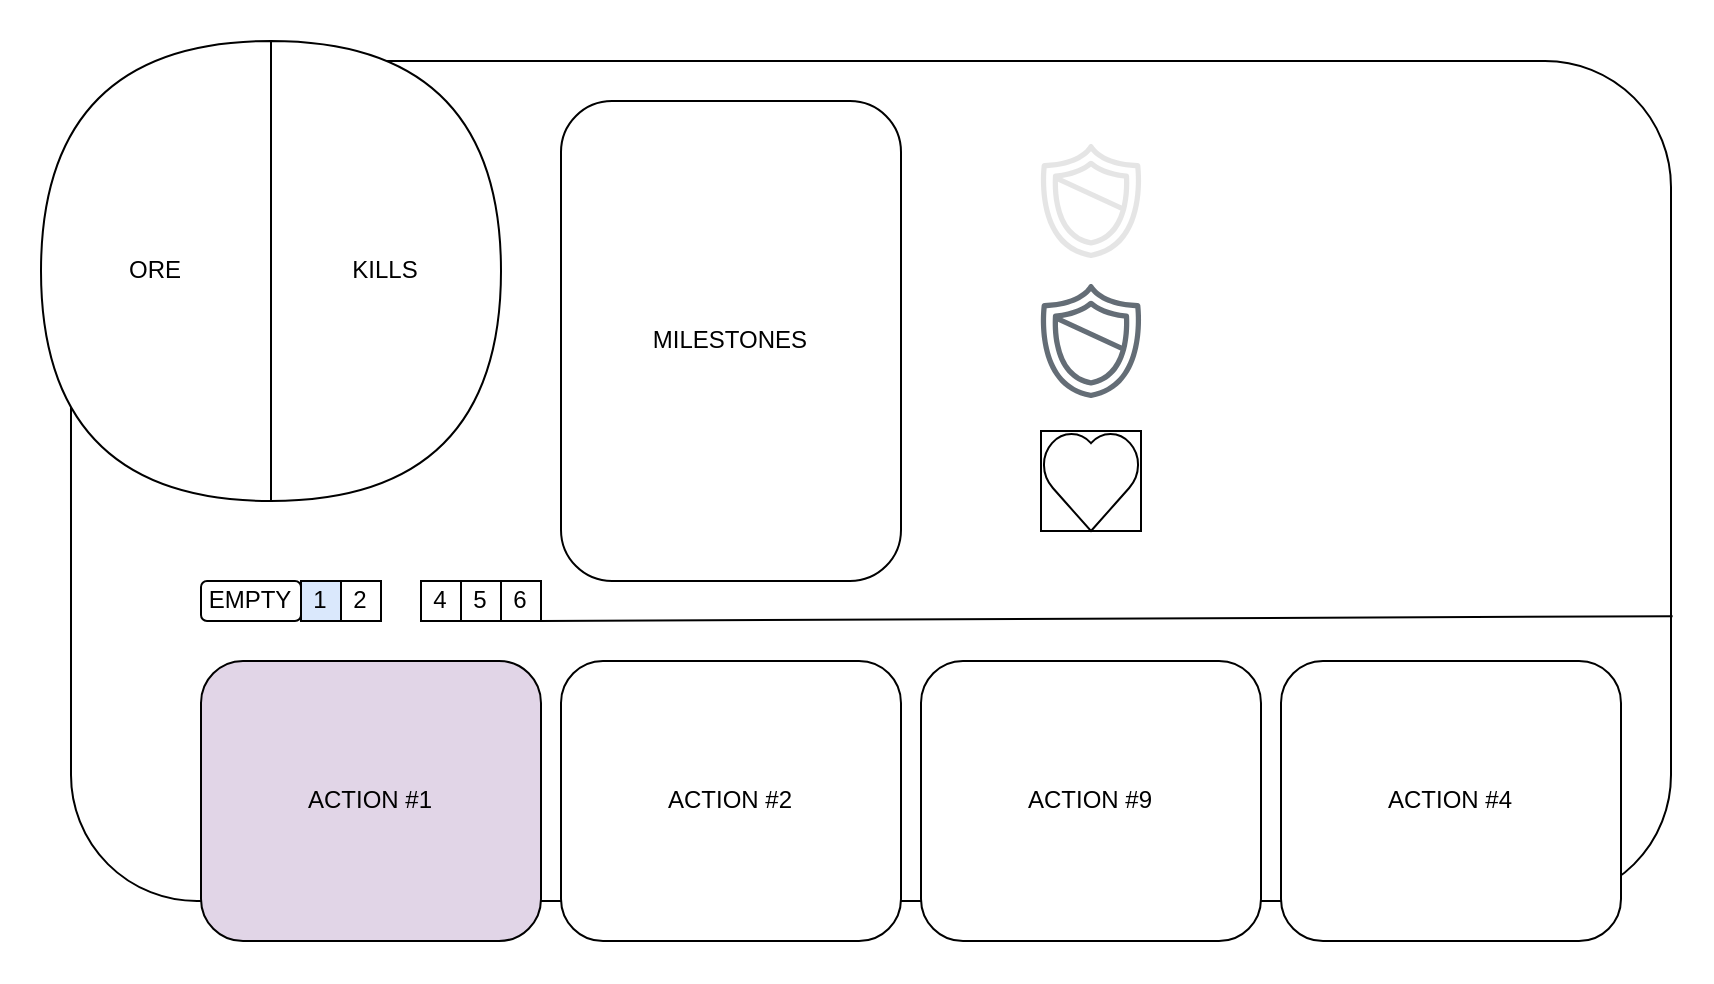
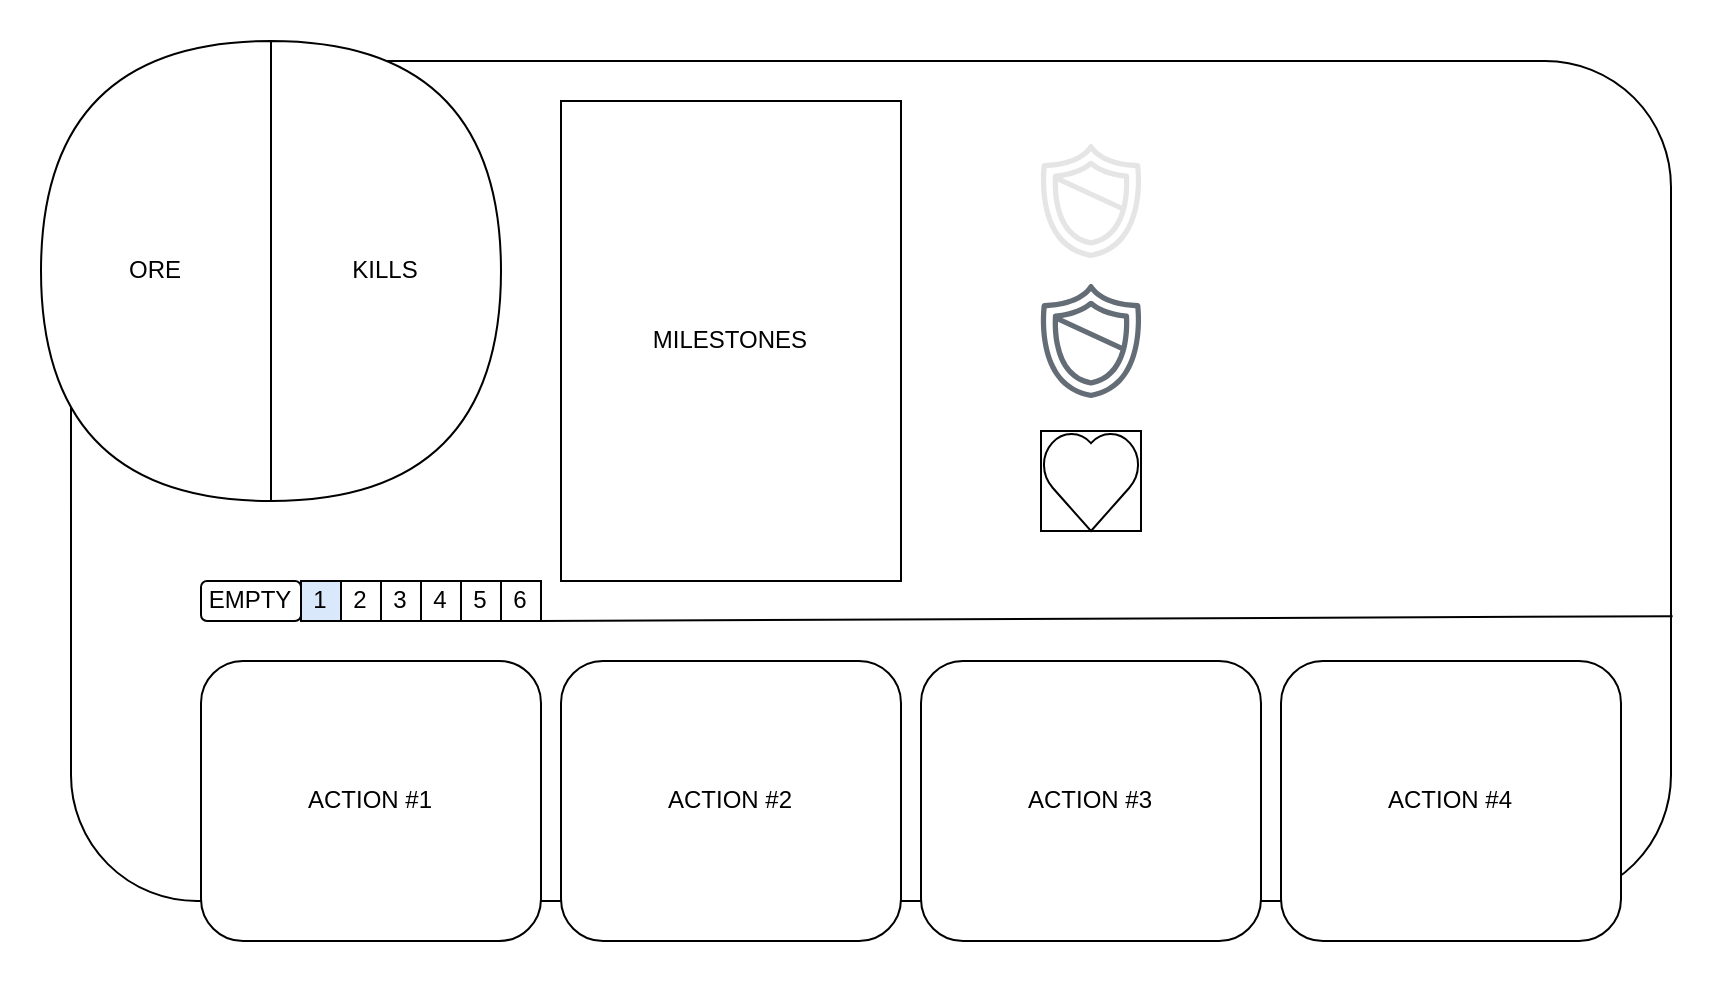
node "MILESTONES": shape rounded rectangle -> rectangle
node "3": added
node "ACTION #1": fillcolor #e1d5e7 -> #ffffff
node "ACTION #9": label "ACTION #9" -> "ACTION #3"
